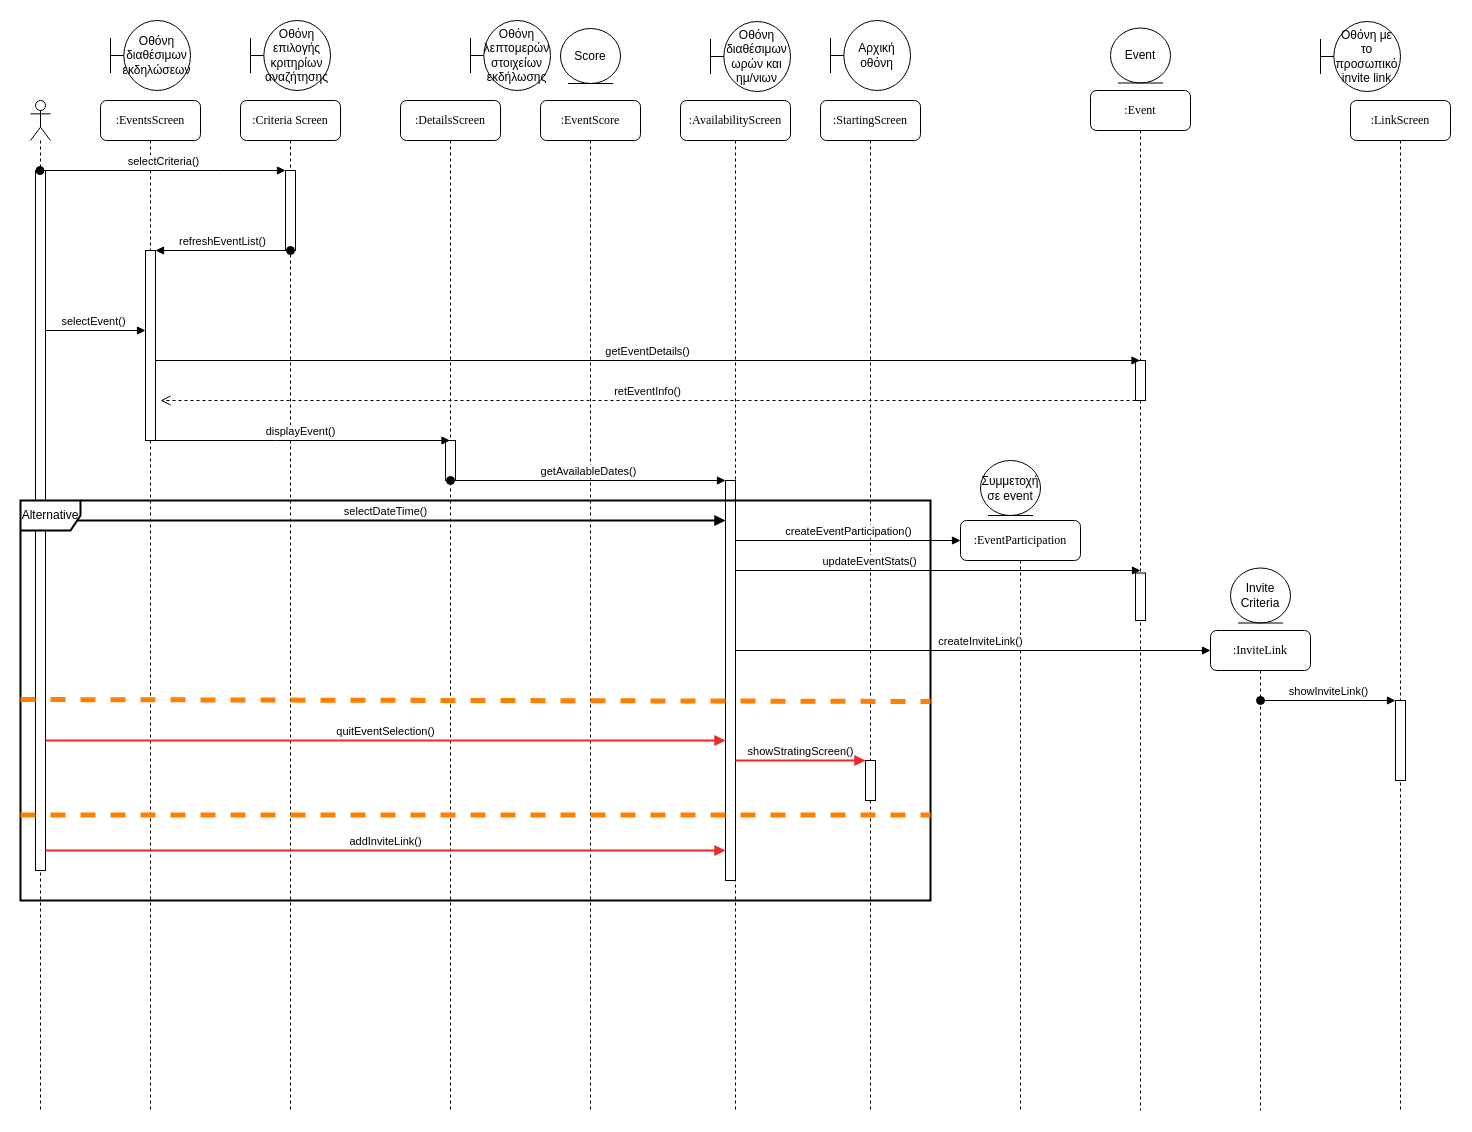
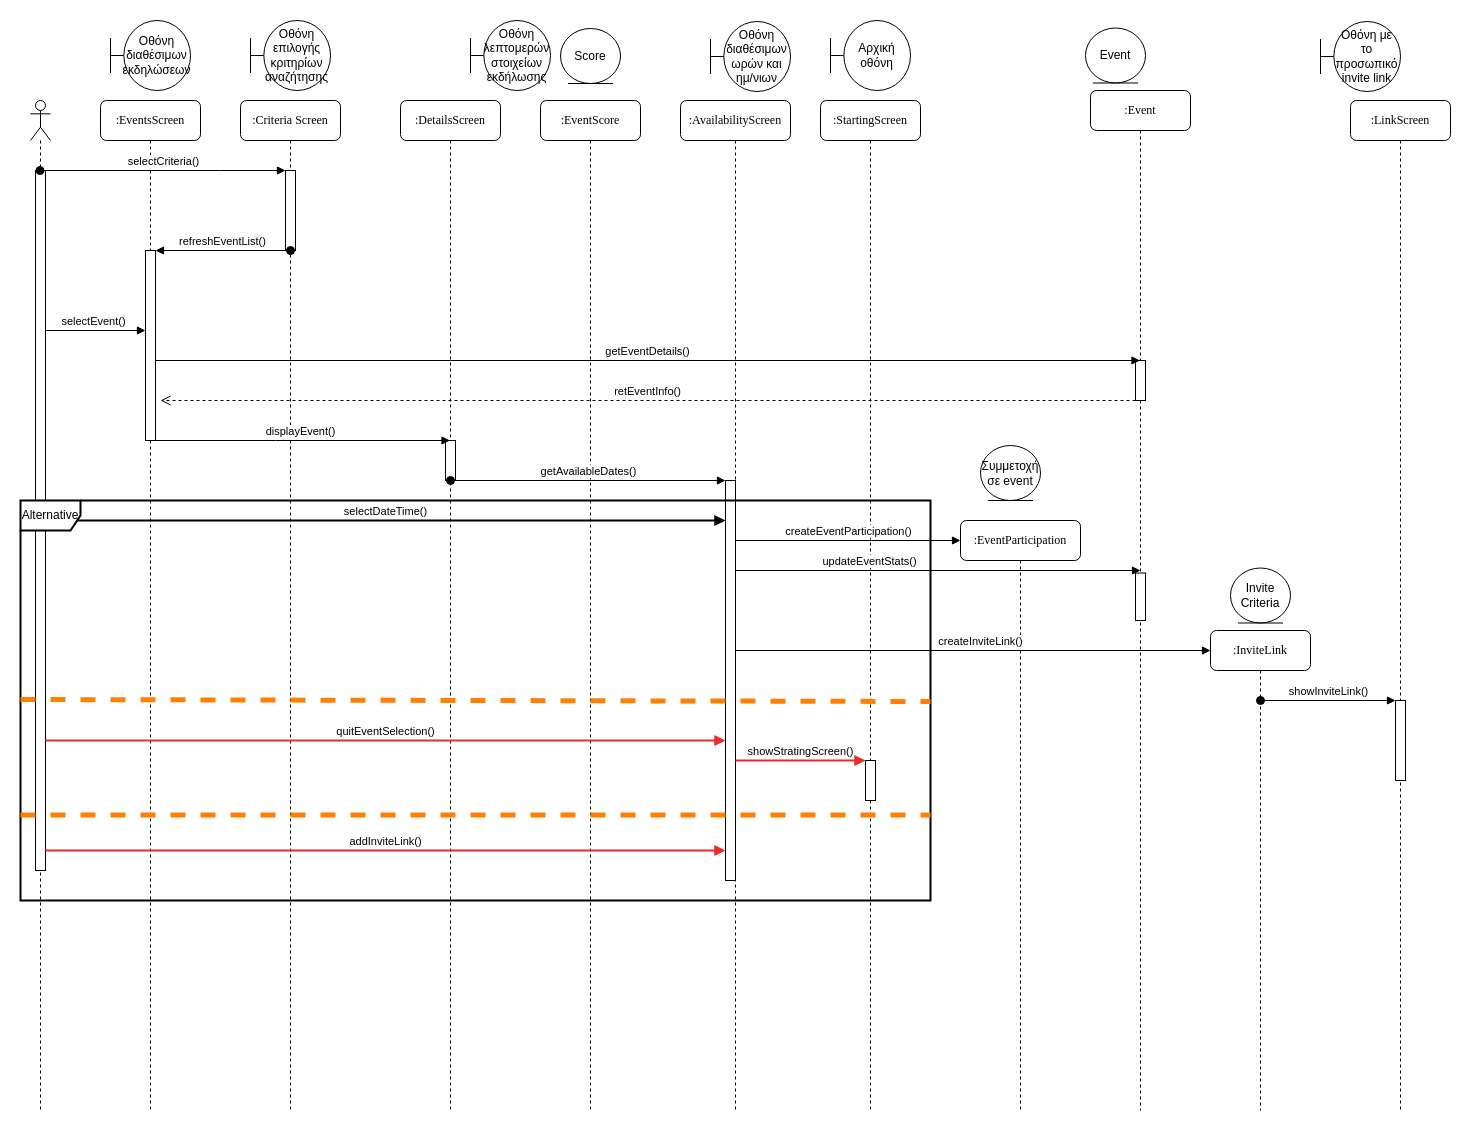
node "Event": moved (1141, 56) -> (1116, 56)
node "Συμμετοχή σε event": moved (1011, 488) -> (1011, 473)
